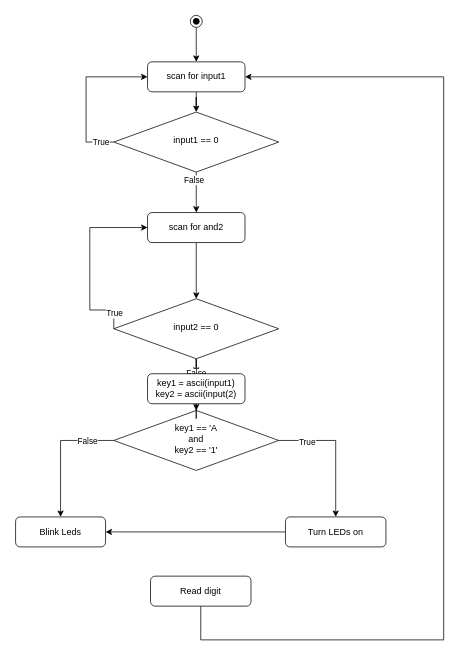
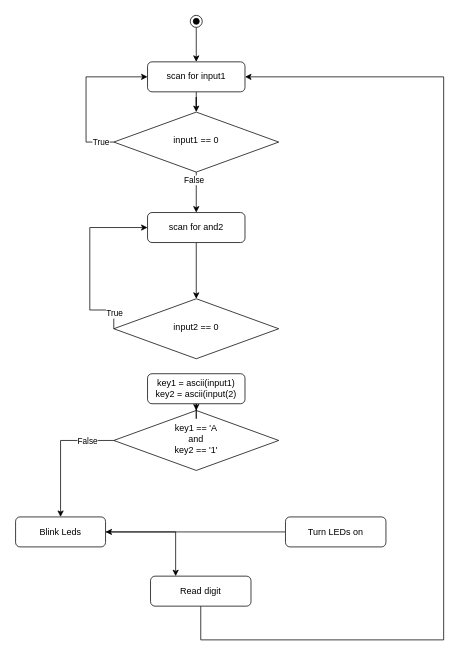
edge "input2 == 0" -> "key1 = ascii(input1) key2 = ascii(input(2)": removed, label "False"
edge "key1 == 'A and key2 == '1'" -> "Turn LEDs on": removed, label "True"
edge "Blink Leds" -> "Read digit": added
